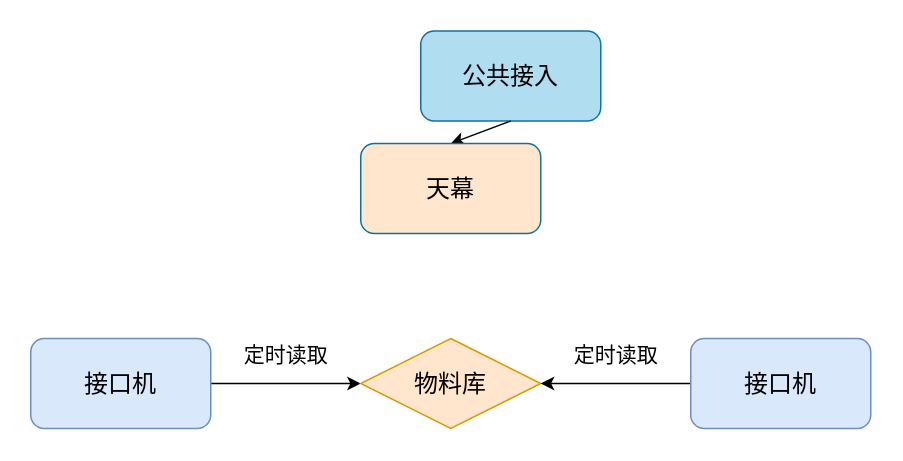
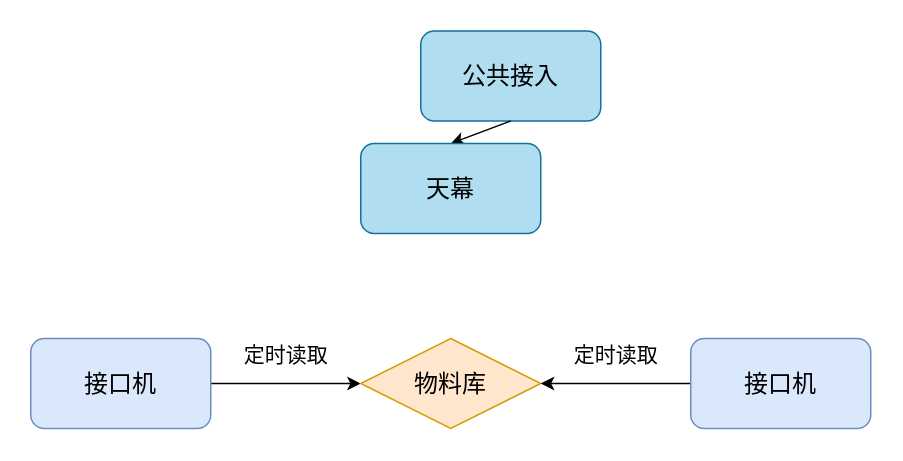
node "天幕": fillcolor #ffe6cc -> #b1ddf0
